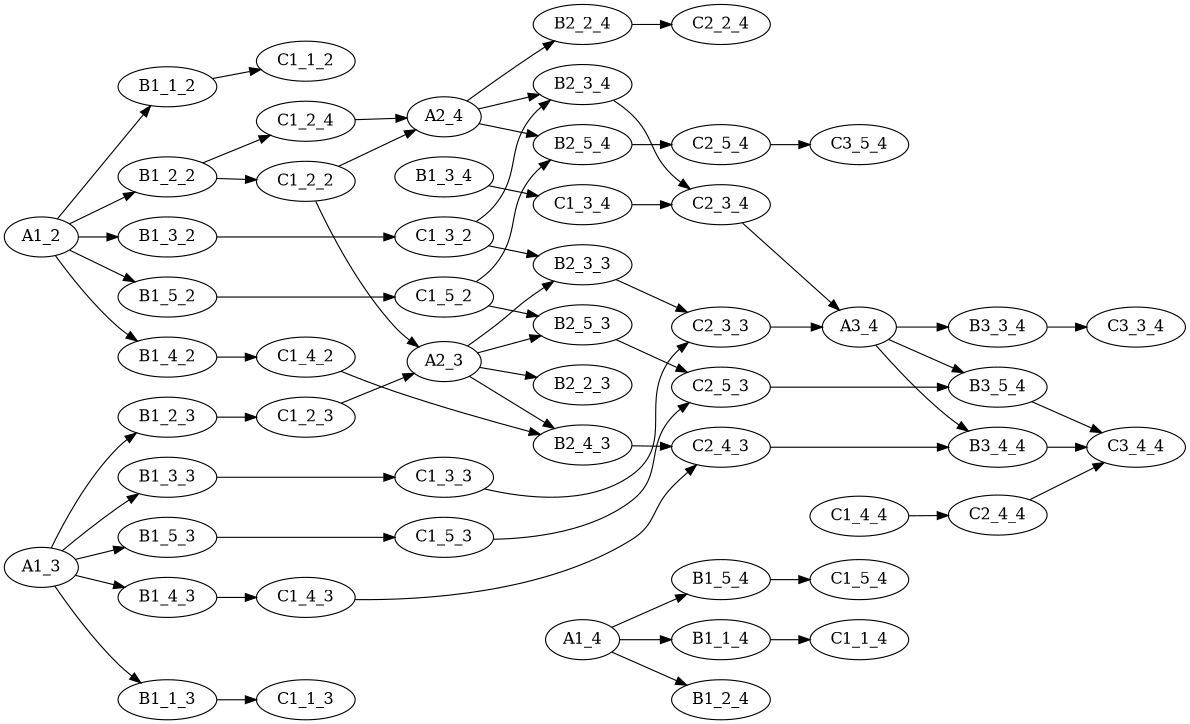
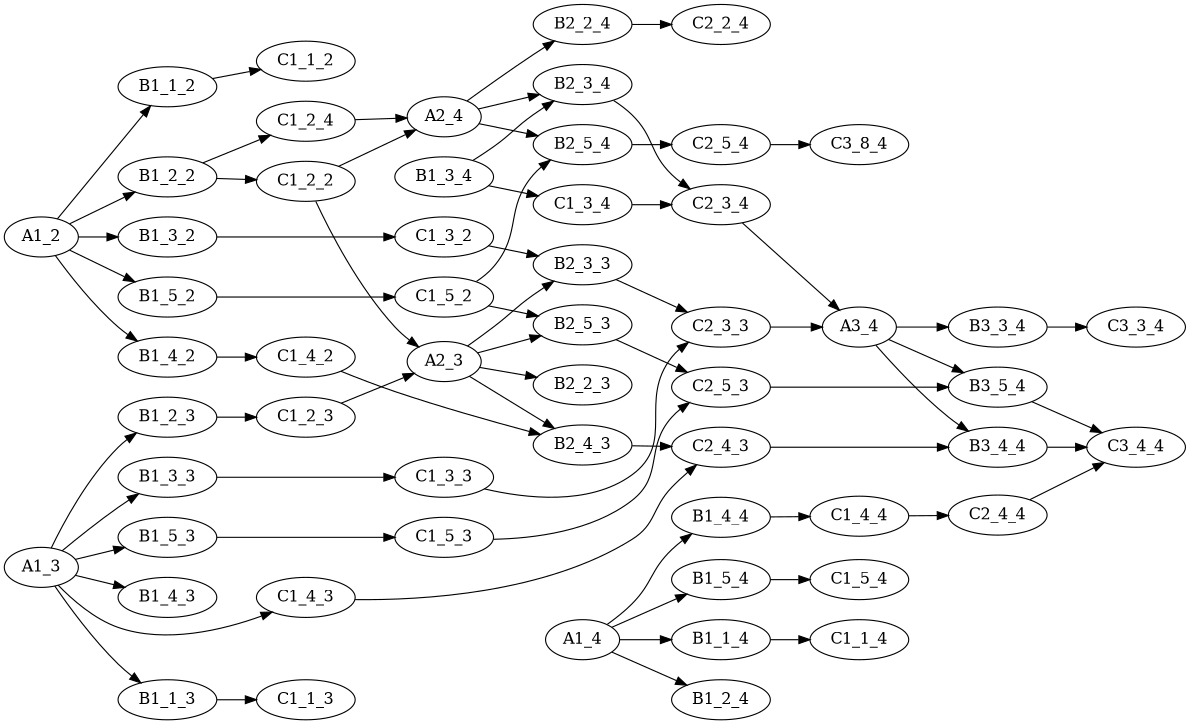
node "C3_5_4": label "C3_5_4" -> "C3_8_4"
edge "C1_3_2" -> "B2_3_4": now "B1_3_4" -> "B2_3_4"
node "B1_4_4": added
edge "B1_4_3" -> "C1_4_3": now "A1_3" -> "C1_4_3"
